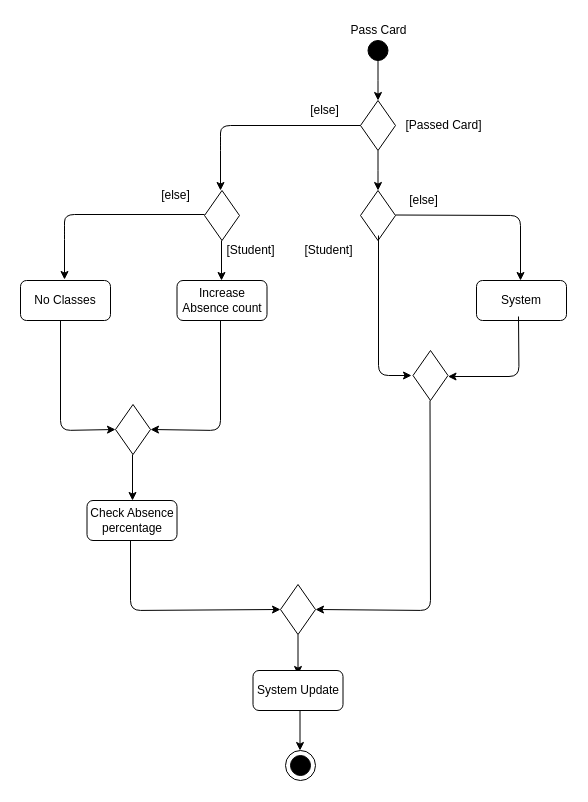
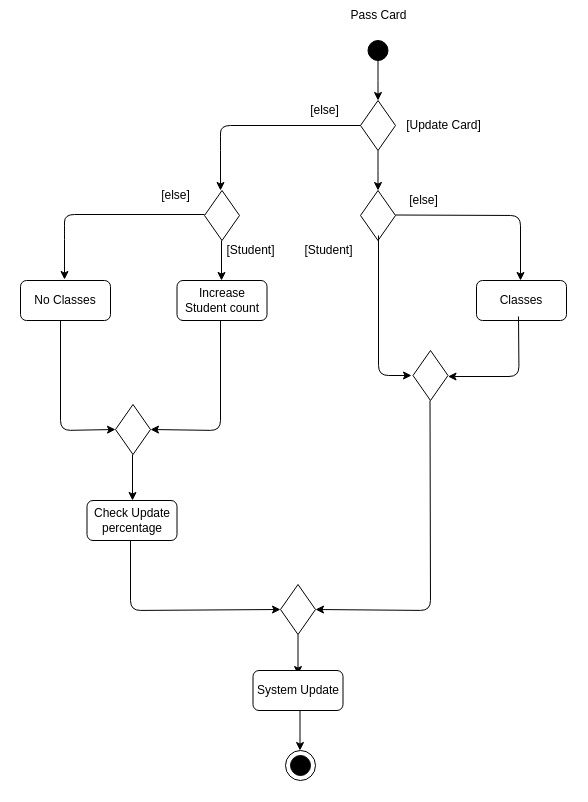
node "Pass Card": moved (378, 31) -> (378, 16)
node "[Passed Card]": label "[Passed Card]" -> "[Update Card]"
node "Increase Absence count": label "Increase Absence count" -> "Increase Student count"
node "System": label "System" -> "Classes"
node "Check Absence percentage": label "Check Absence percentage" -> "Check Update percentage"
